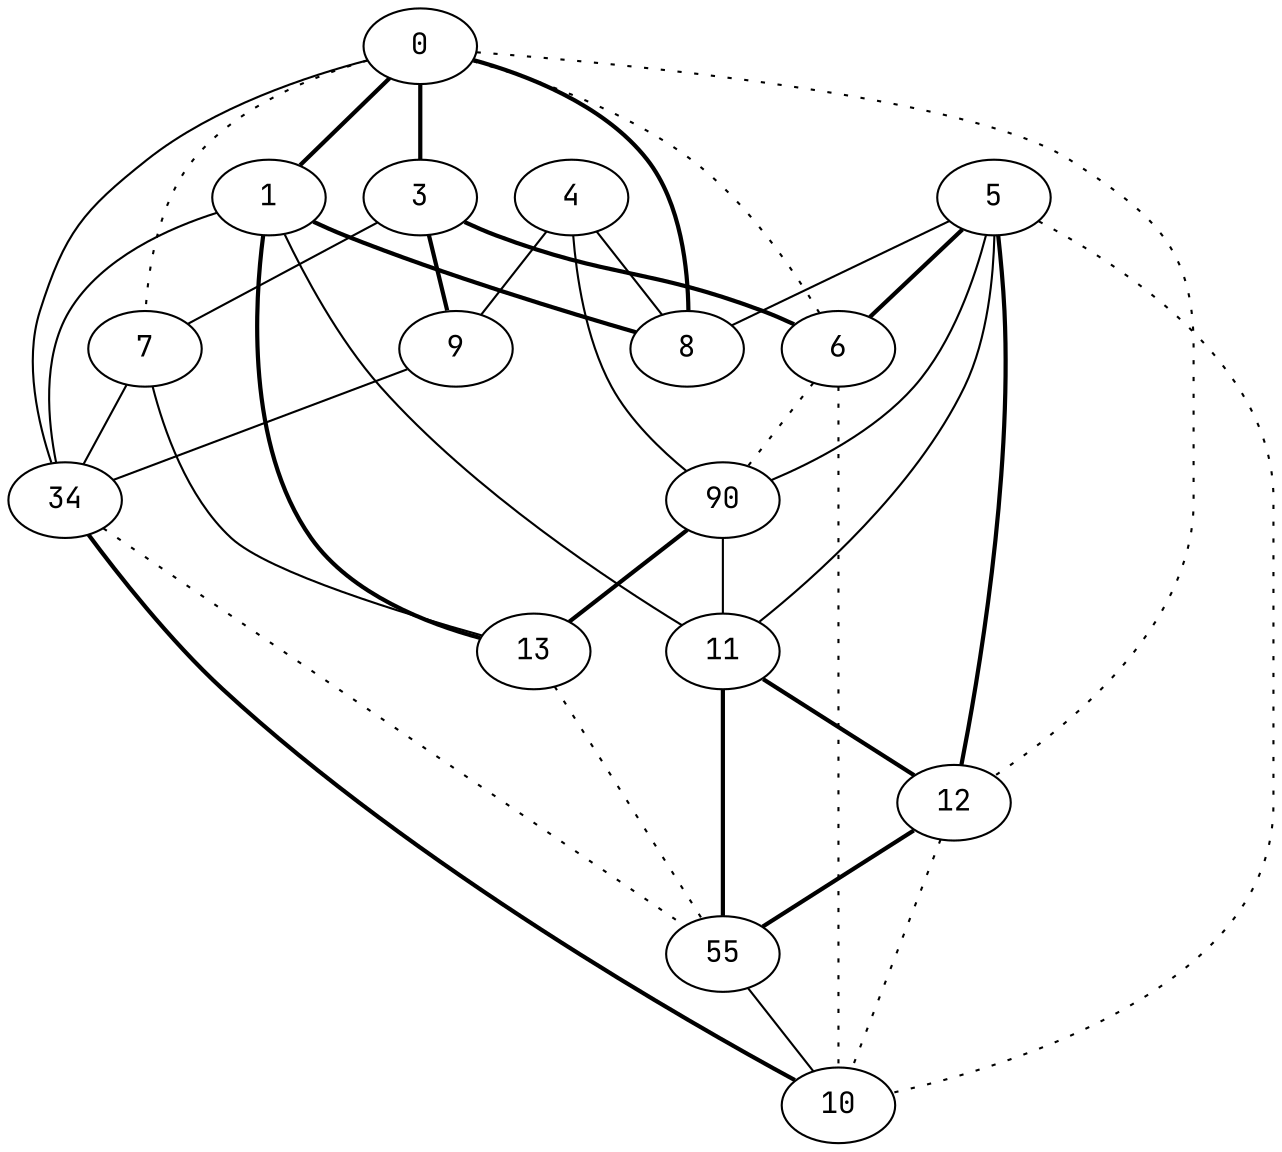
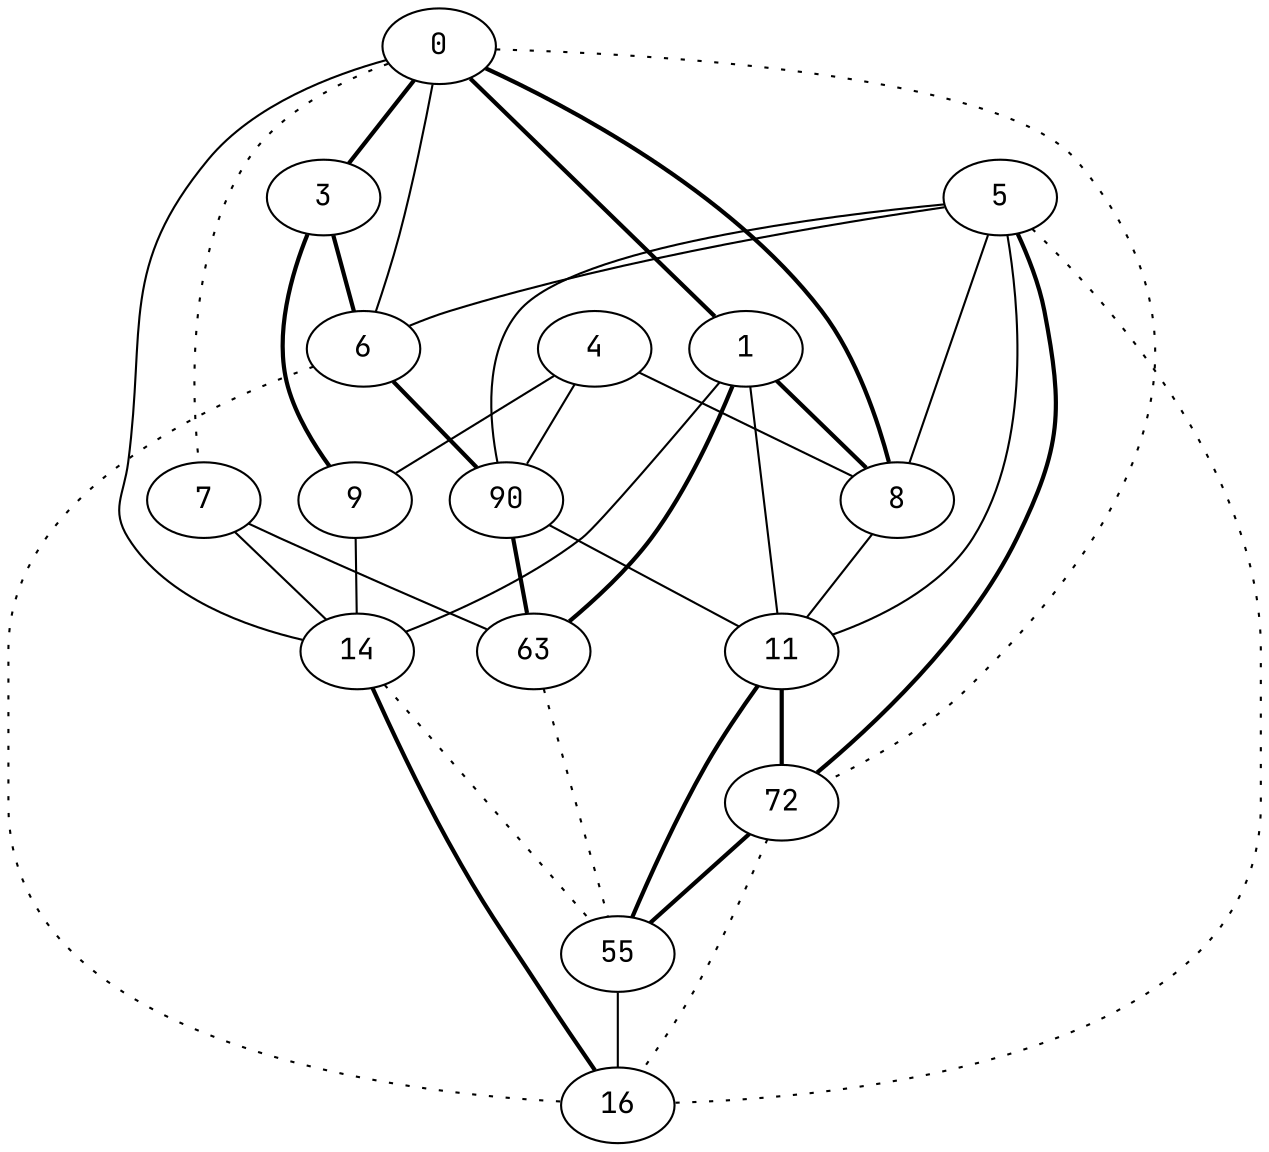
edge "0" -- "6": style dotted -> solid
edge "3" -- "7": removed
edge "5" -- "6": style bold -> solid
edge "6" -- "90": style dotted -> bold
node "34": label "34" -> "14"
edge "8" -- "11": added
node "13": label "13" -> "63"
node "12": label "12" -> "72"
node "10": label "10" -> "16"
